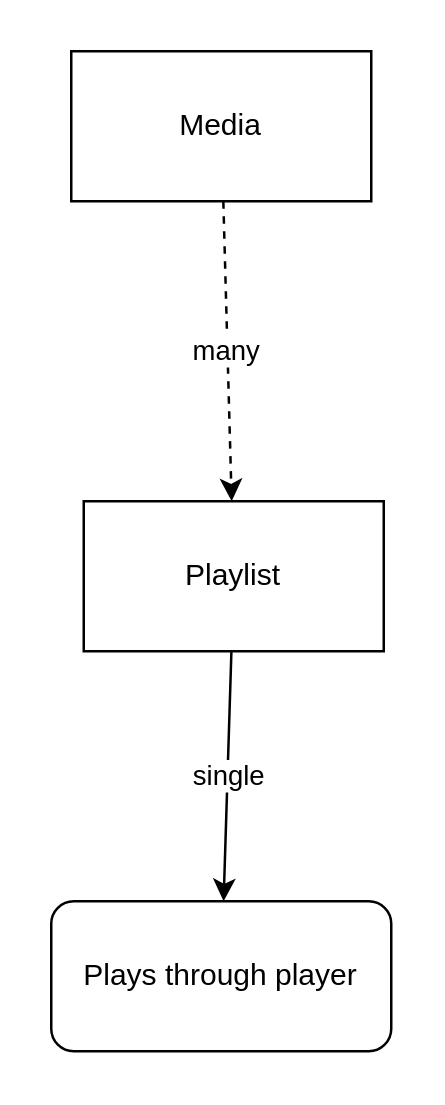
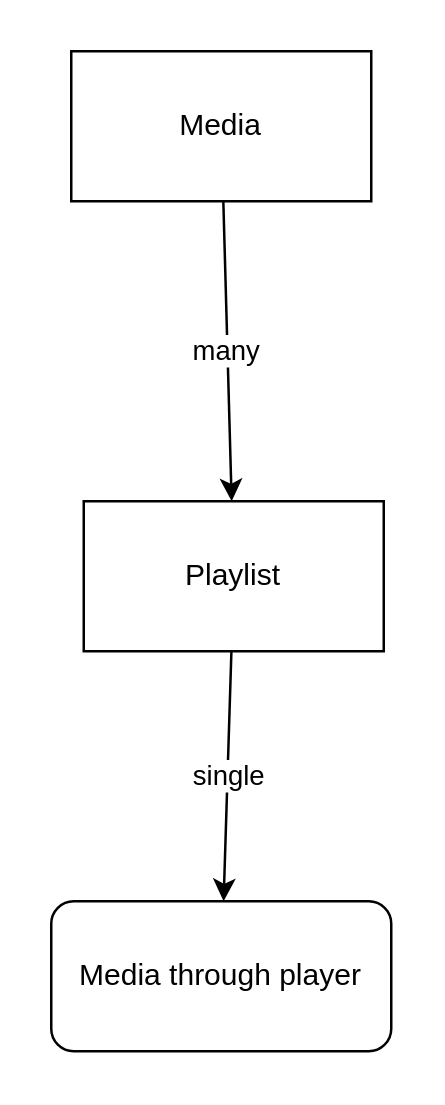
edge "Media" -> "Playlist": style dashed -> solid
node "Plays through player": label "Plays through player" -> "Media through player"
